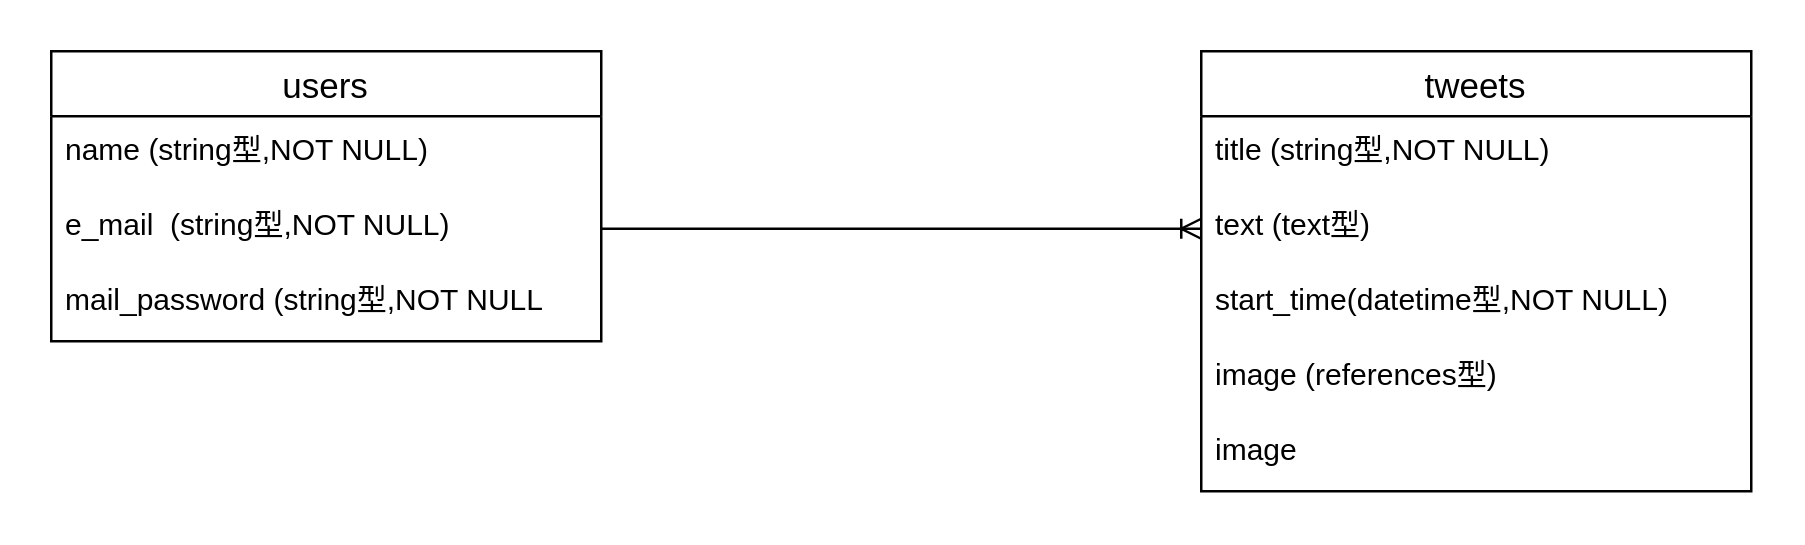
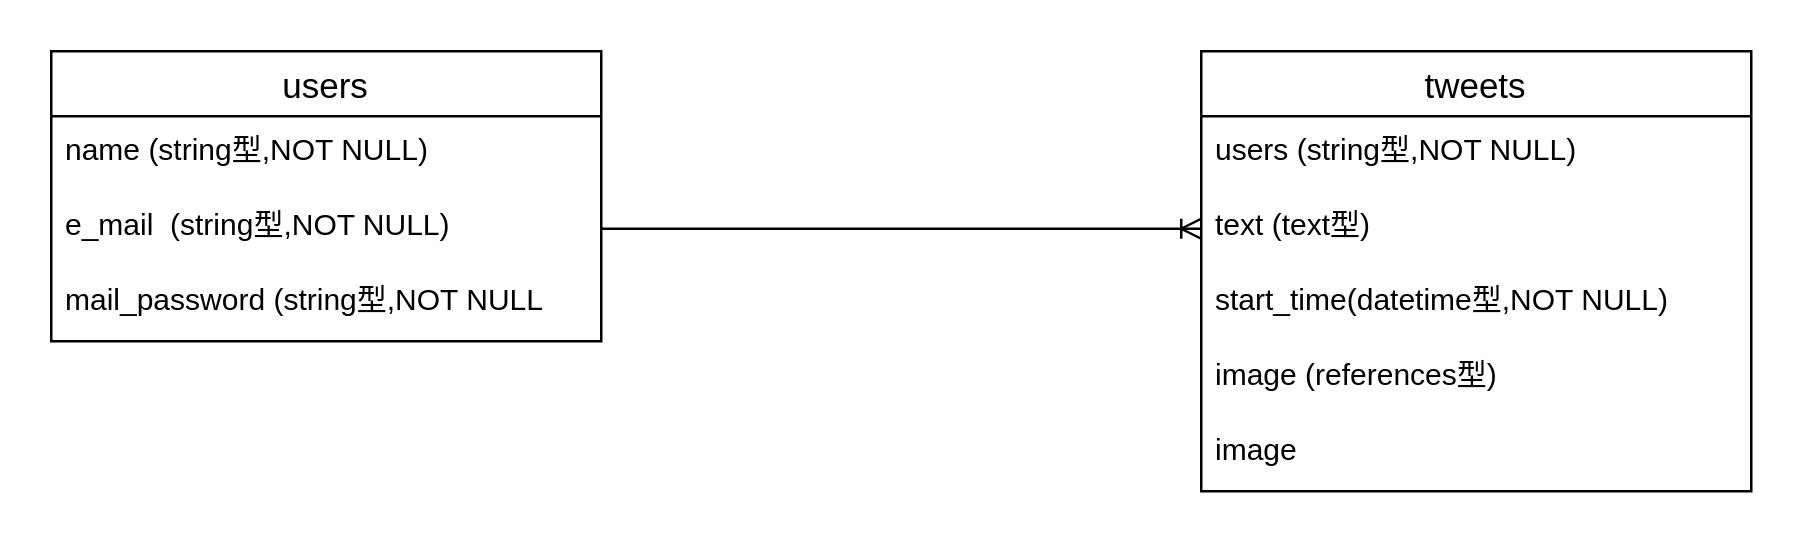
node "title (string型,NOT NULL)": label "title (string型,NOT NULL)" -> "users (string型,NOT NULL)"
